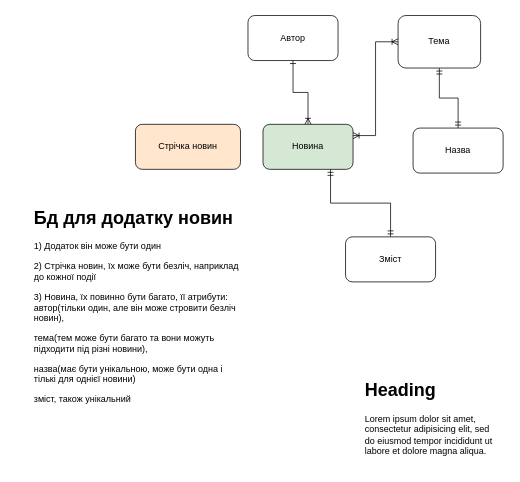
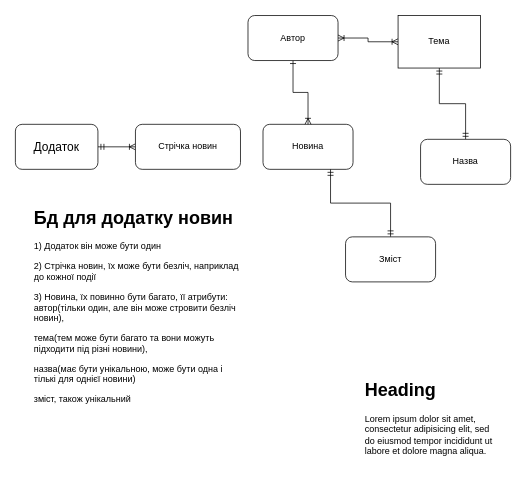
node "Тема": shape rounded rectangle -> rectangle
edge "Тема" -- "Новина": now "Тема" -- "Автор"
node "Додаток": added
edge "Додаток" -- "Стрічка новин": added
node "Стрічка новин": fillcolor #ffe6cc -> #ffffff
node "Новина": fillcolor #d5e8d4 -> #ffffff
node "Назва": moved (458, 150) -> (465, 162)
